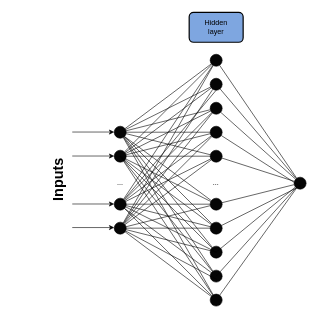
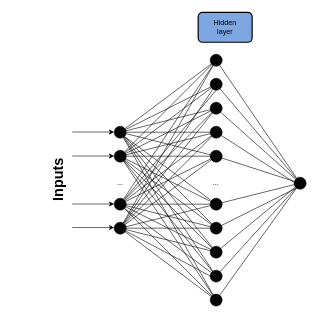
node "Hidden layer": moved (216, 27) -> (225, 27)
